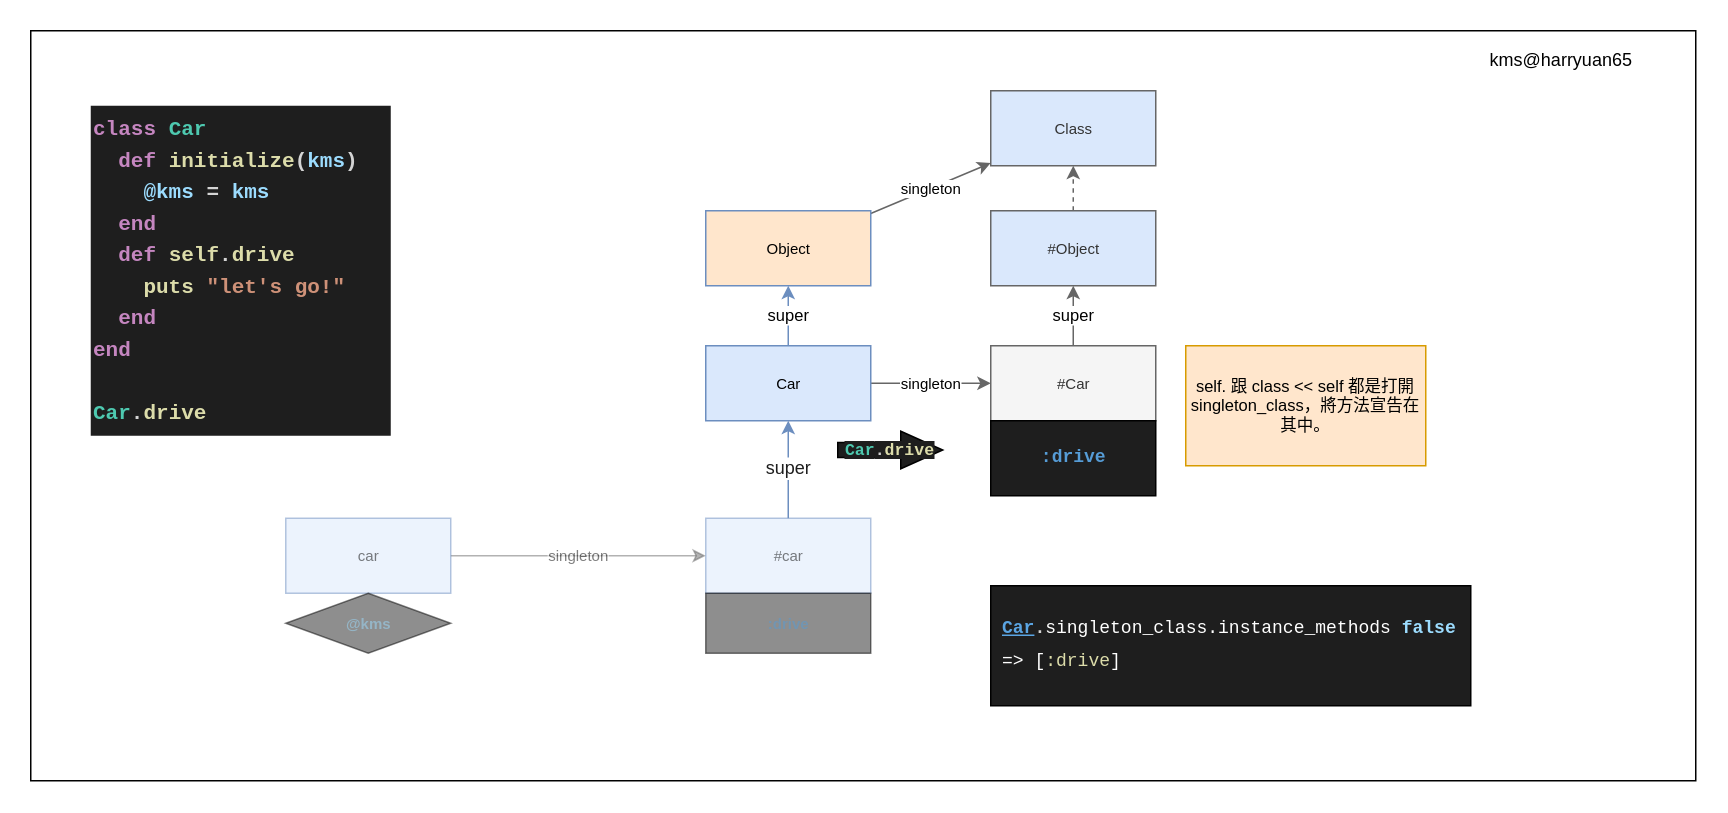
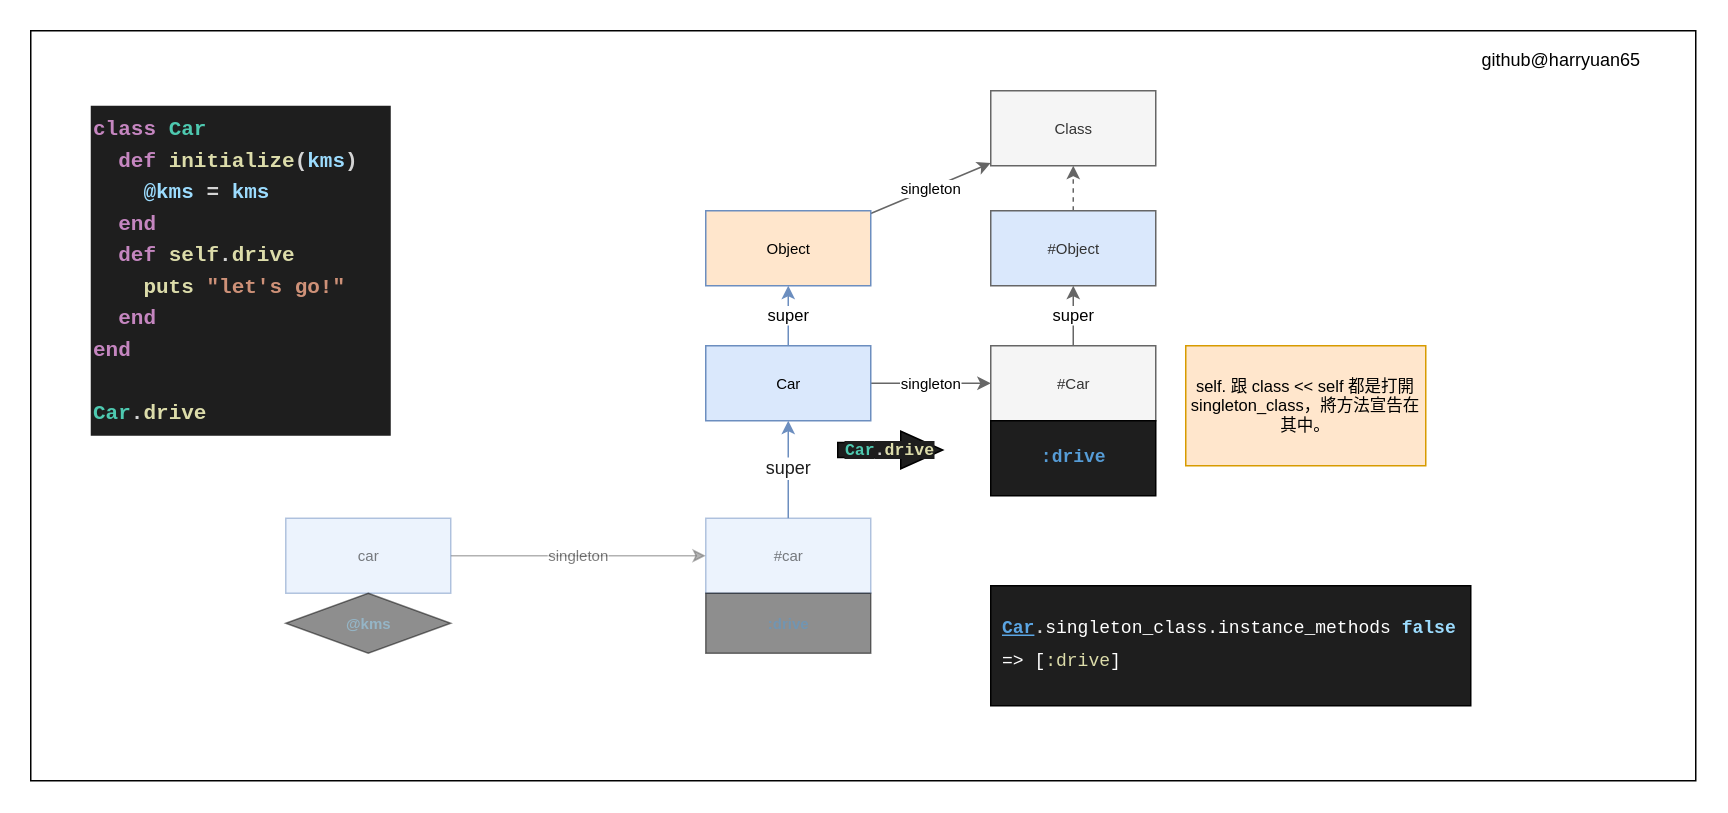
node "kms@harryuan65": label "kms@harryuan65" -> "github@harryuan65"
node "Class": fillcolor #dae8fc -> #f5f5f5
